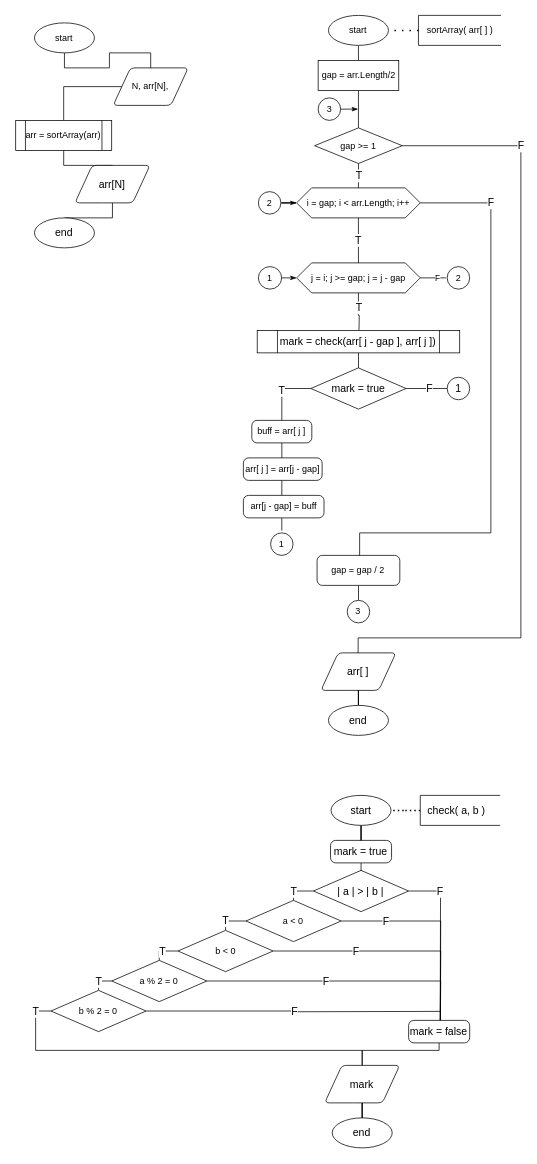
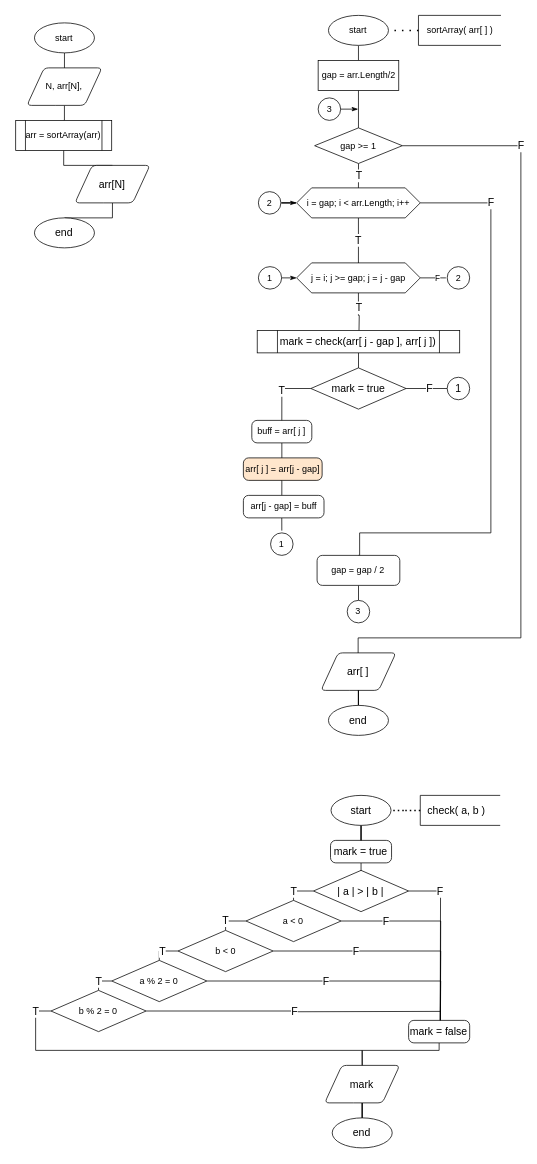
node "N, arr[N],": moved (151, 87) -> (64, 87)
node "arr[ j ] = arr[j - gap]": fillcolor #ffffff -> #ffe6cc
